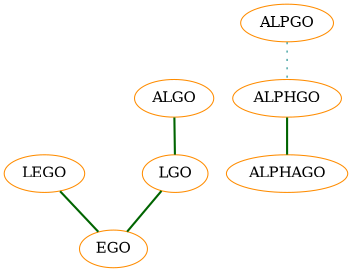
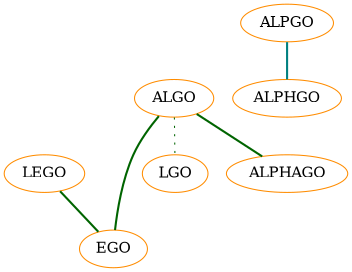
edge "ALPGO" -- "ALPHGO": style dotted -> bold
edge "ALGO" -- "LGO": style bold -> dotted
edge "ALPHGO" -- "ALPHAGO": now "ALGO" -- "ALPHAGO"
edge "LGO" -- "EGO": now "ALGO" -- "EGO"
